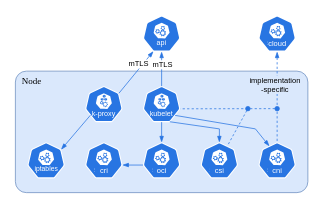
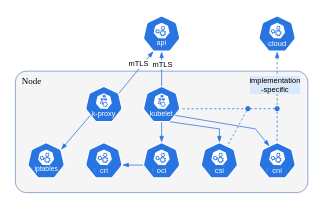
node "Node": fillcolor #dae8fc -> #f5f5f5
